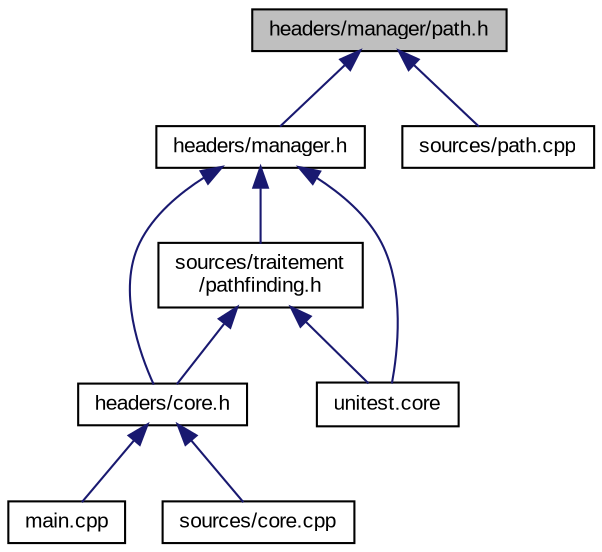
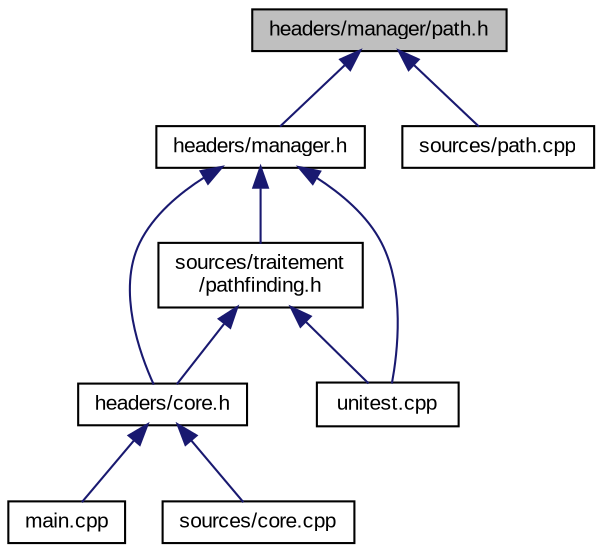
node "unitest.core": label "unitest.core" -> "unitest.cpp"
